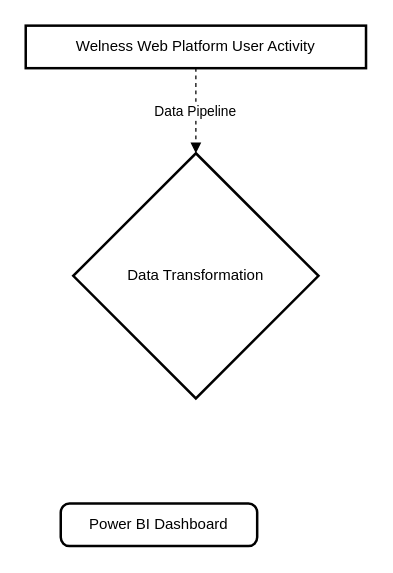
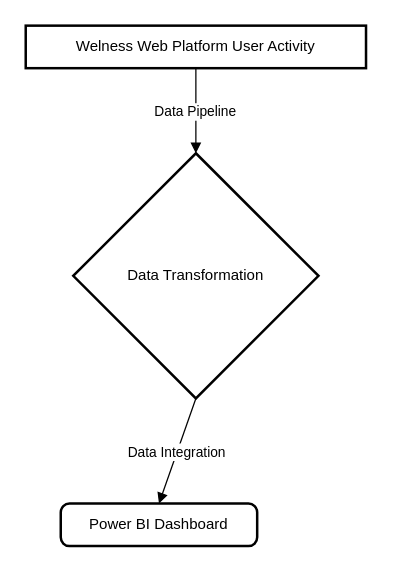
edge "Welness Web Platform User Activity" -> "Data Transformation": style dashed -> solid
edge "Data Transformation" -> "Power BI Dashboard": added, label "Data Integration"
